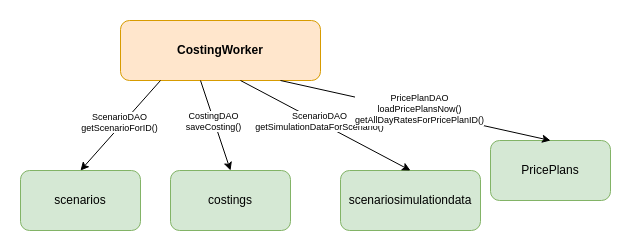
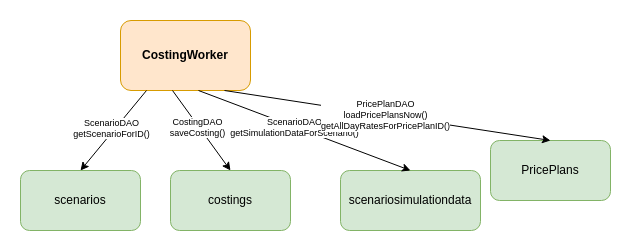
node "CostingWorker": size 200x60 -> 130x70
